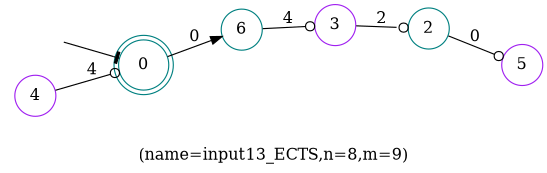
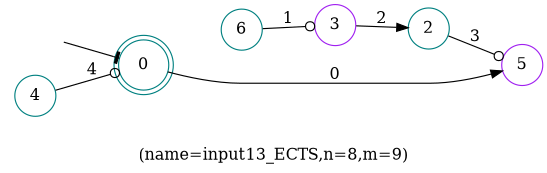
edge "6" -> "3": label "4" -> "1"
edge "3" -> "2": arrowhead odot -> normal
edge "2" -> "5": label "0" -> "3"
edge "0" -> "6": now "0" -> "5"
node "4": color purple -> teal
